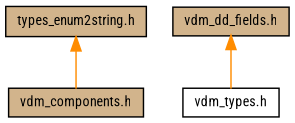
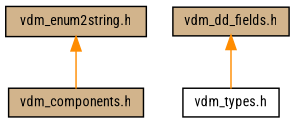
node "types_enum2string.h": label "types_enum2string.h" -> "vdm_enum2string.h"
